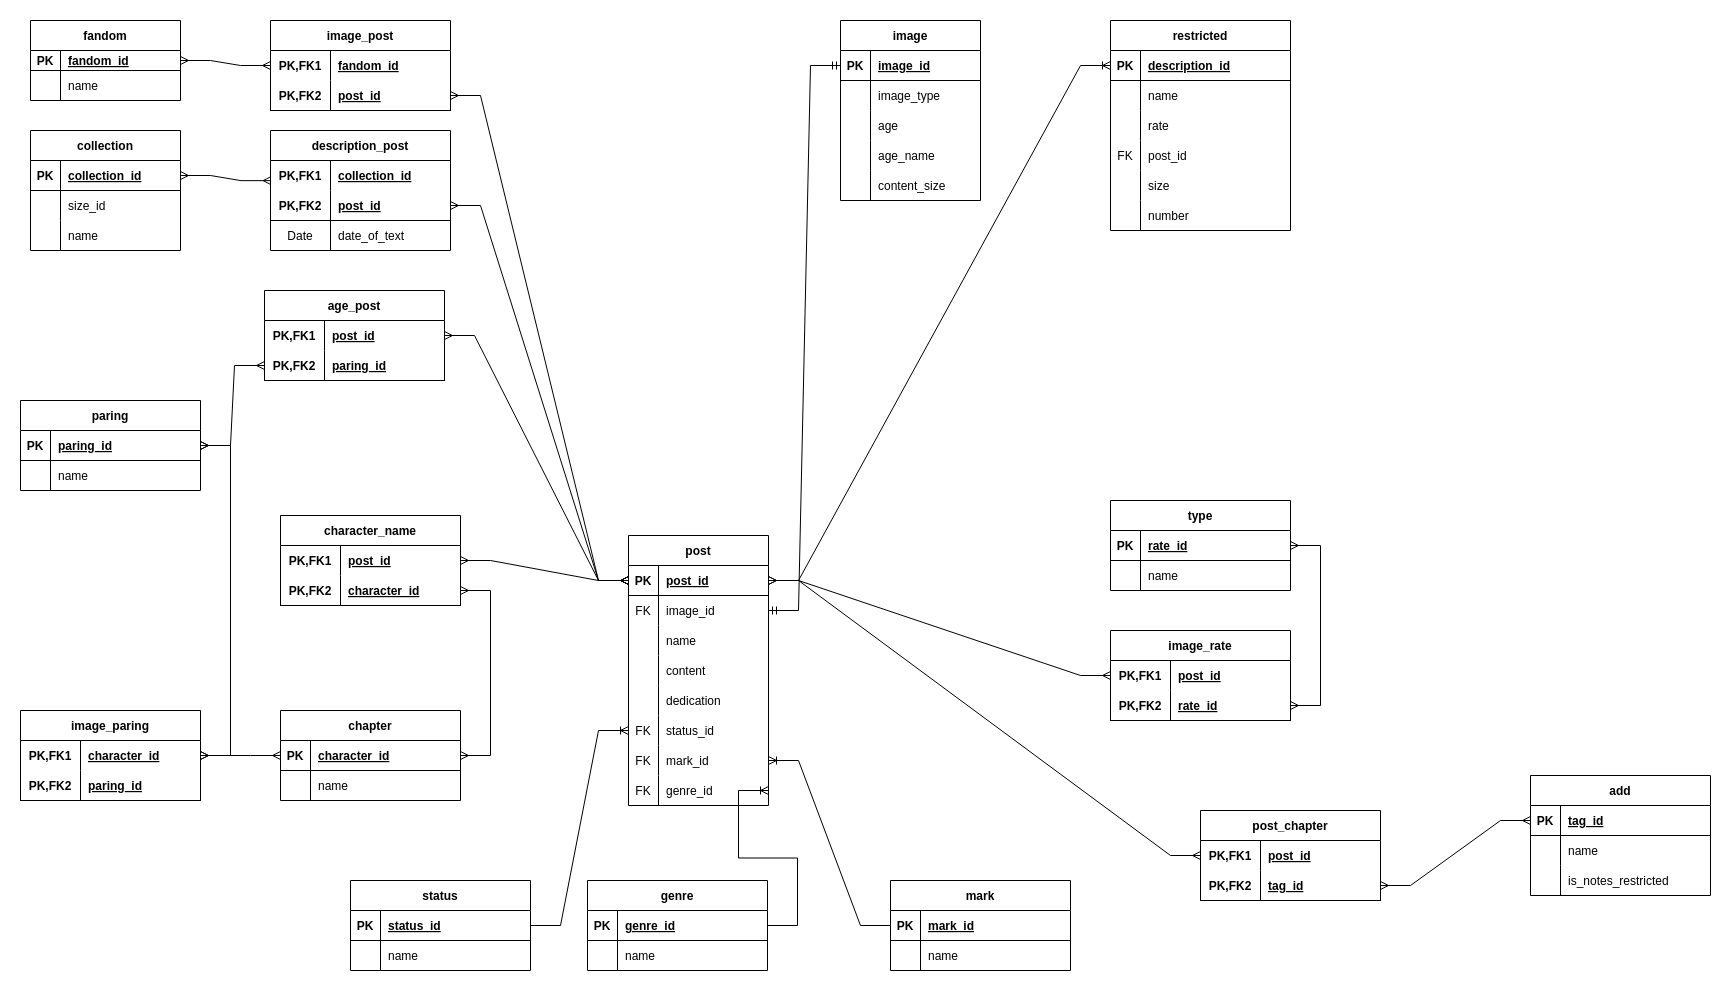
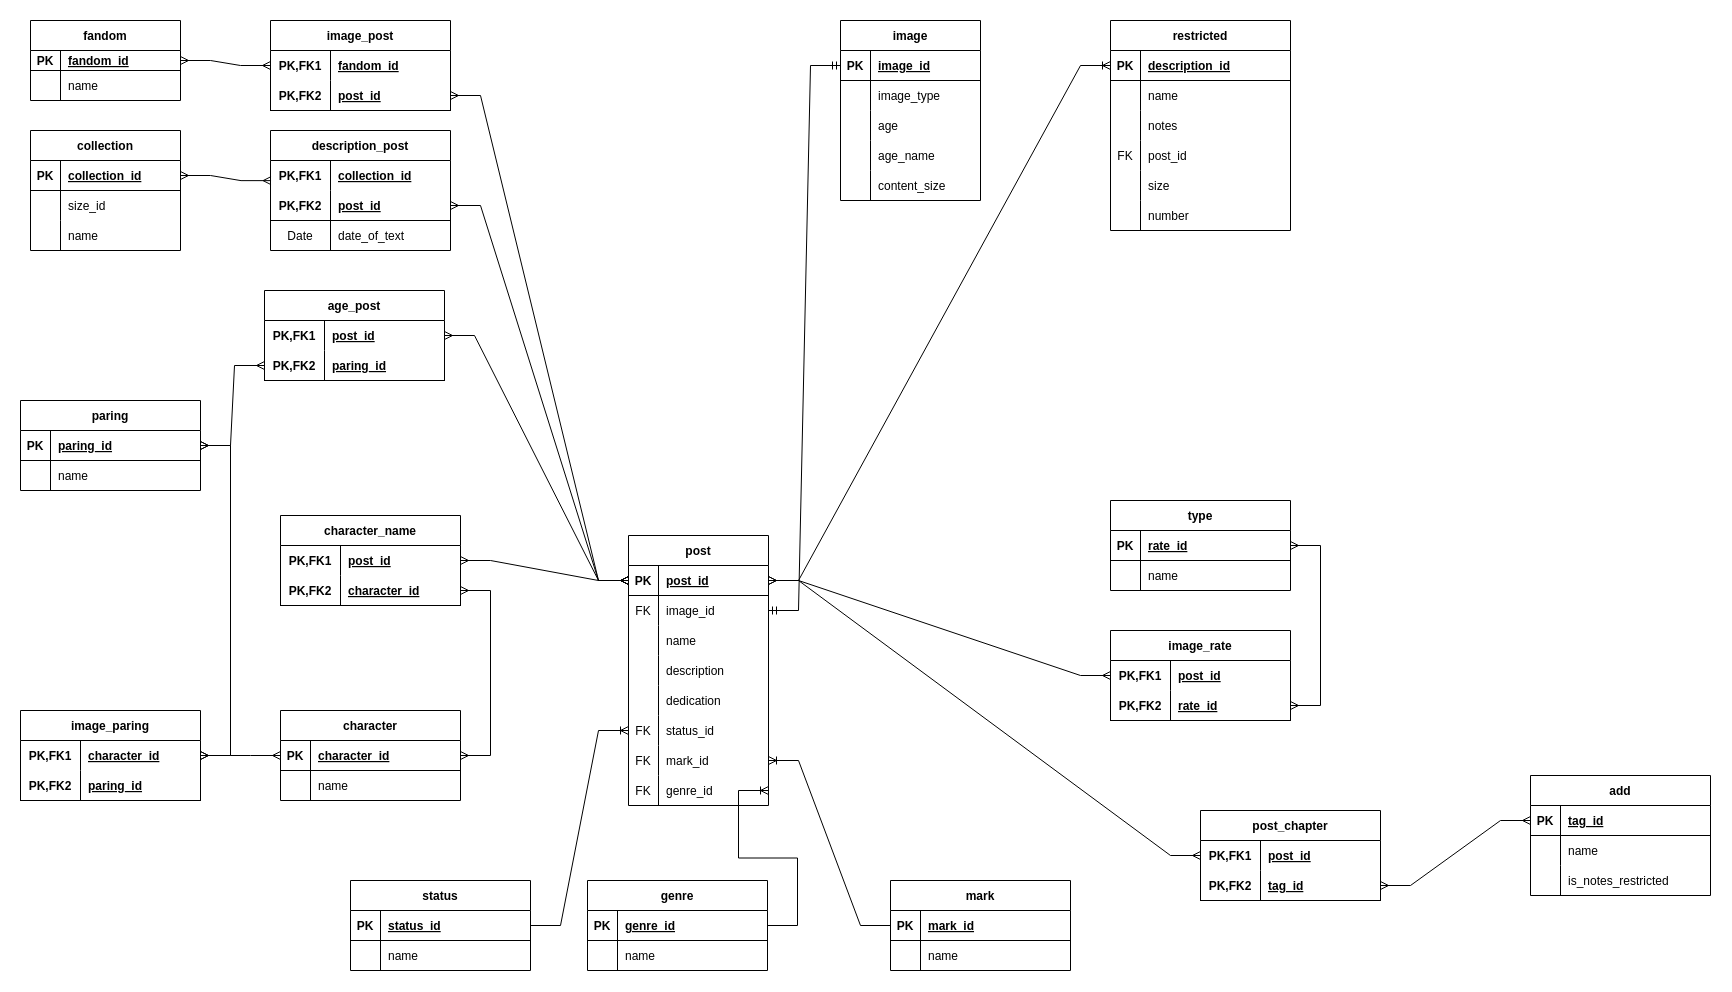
node "rate": label "rate" -> "notes"
node "content": label "content" -> "description"
node "chapter": label "chapter" -> "character"
